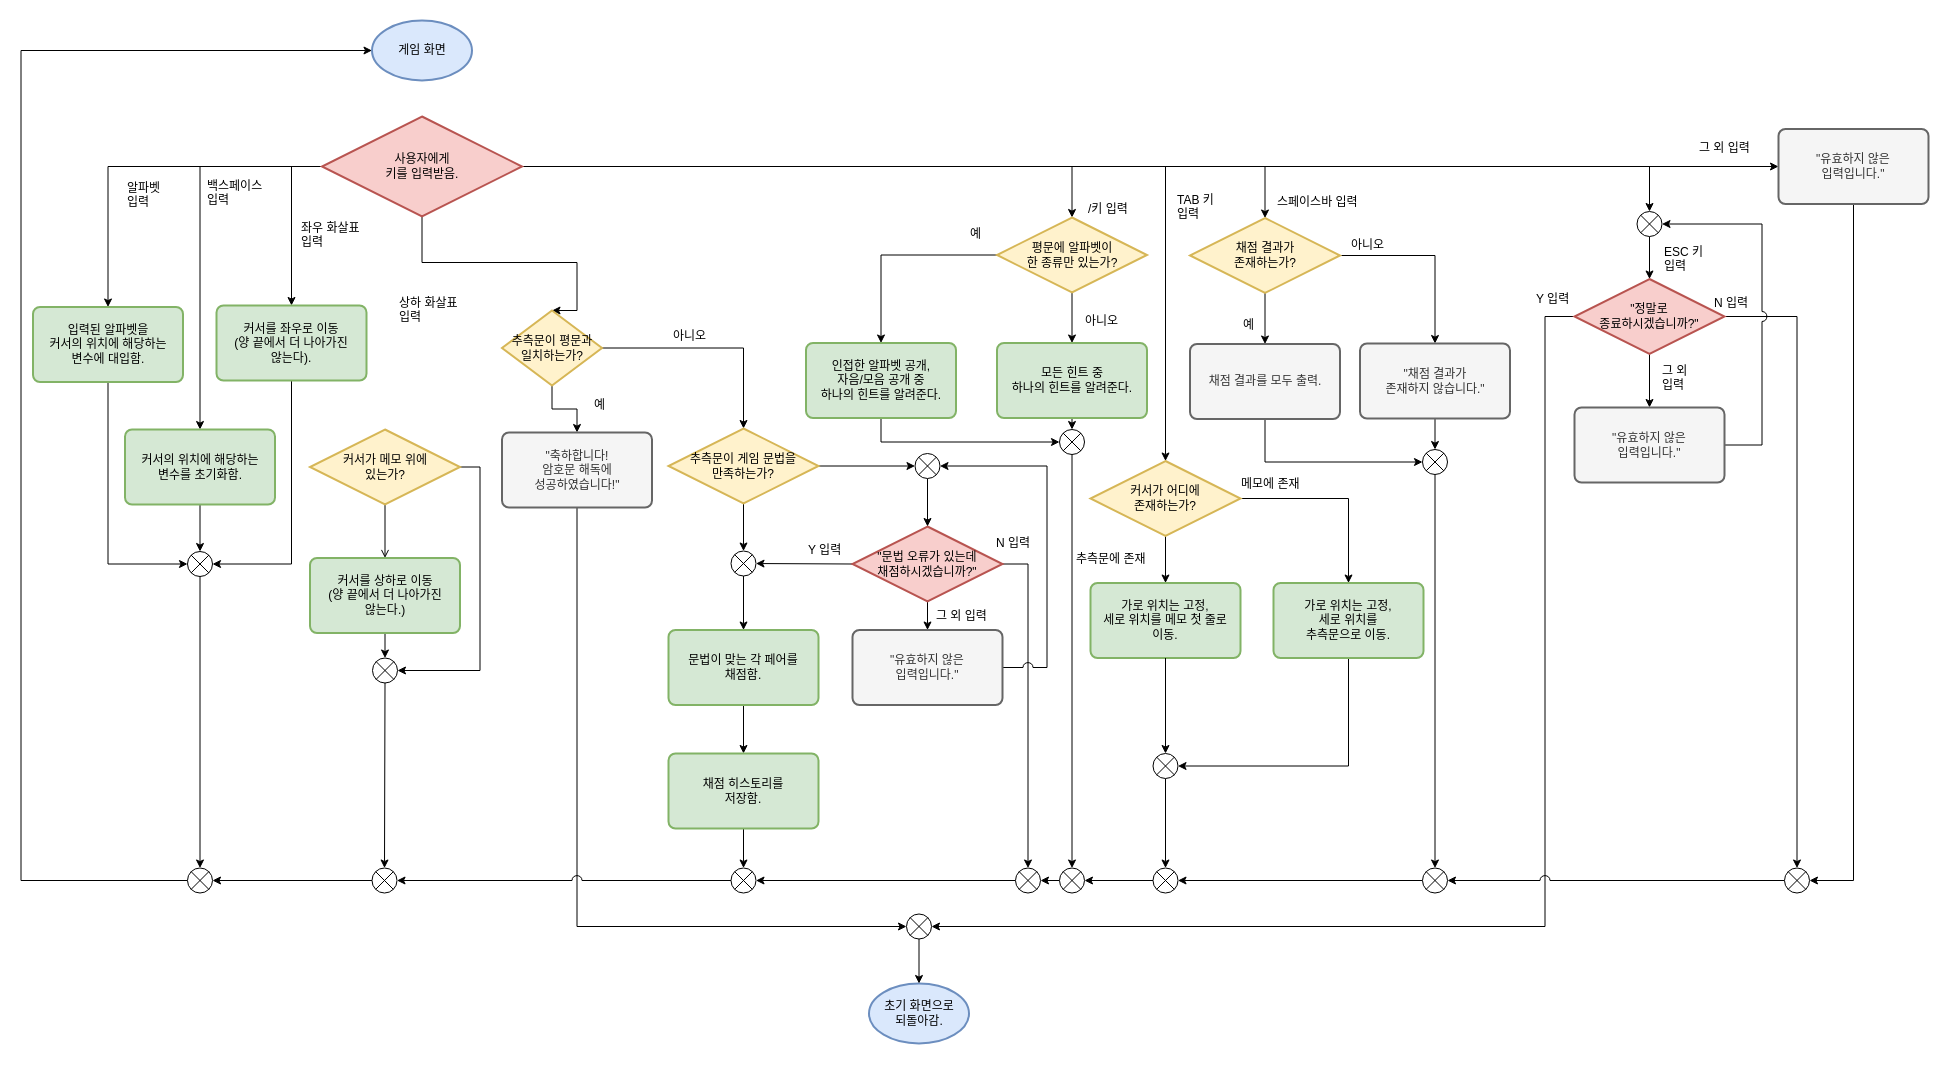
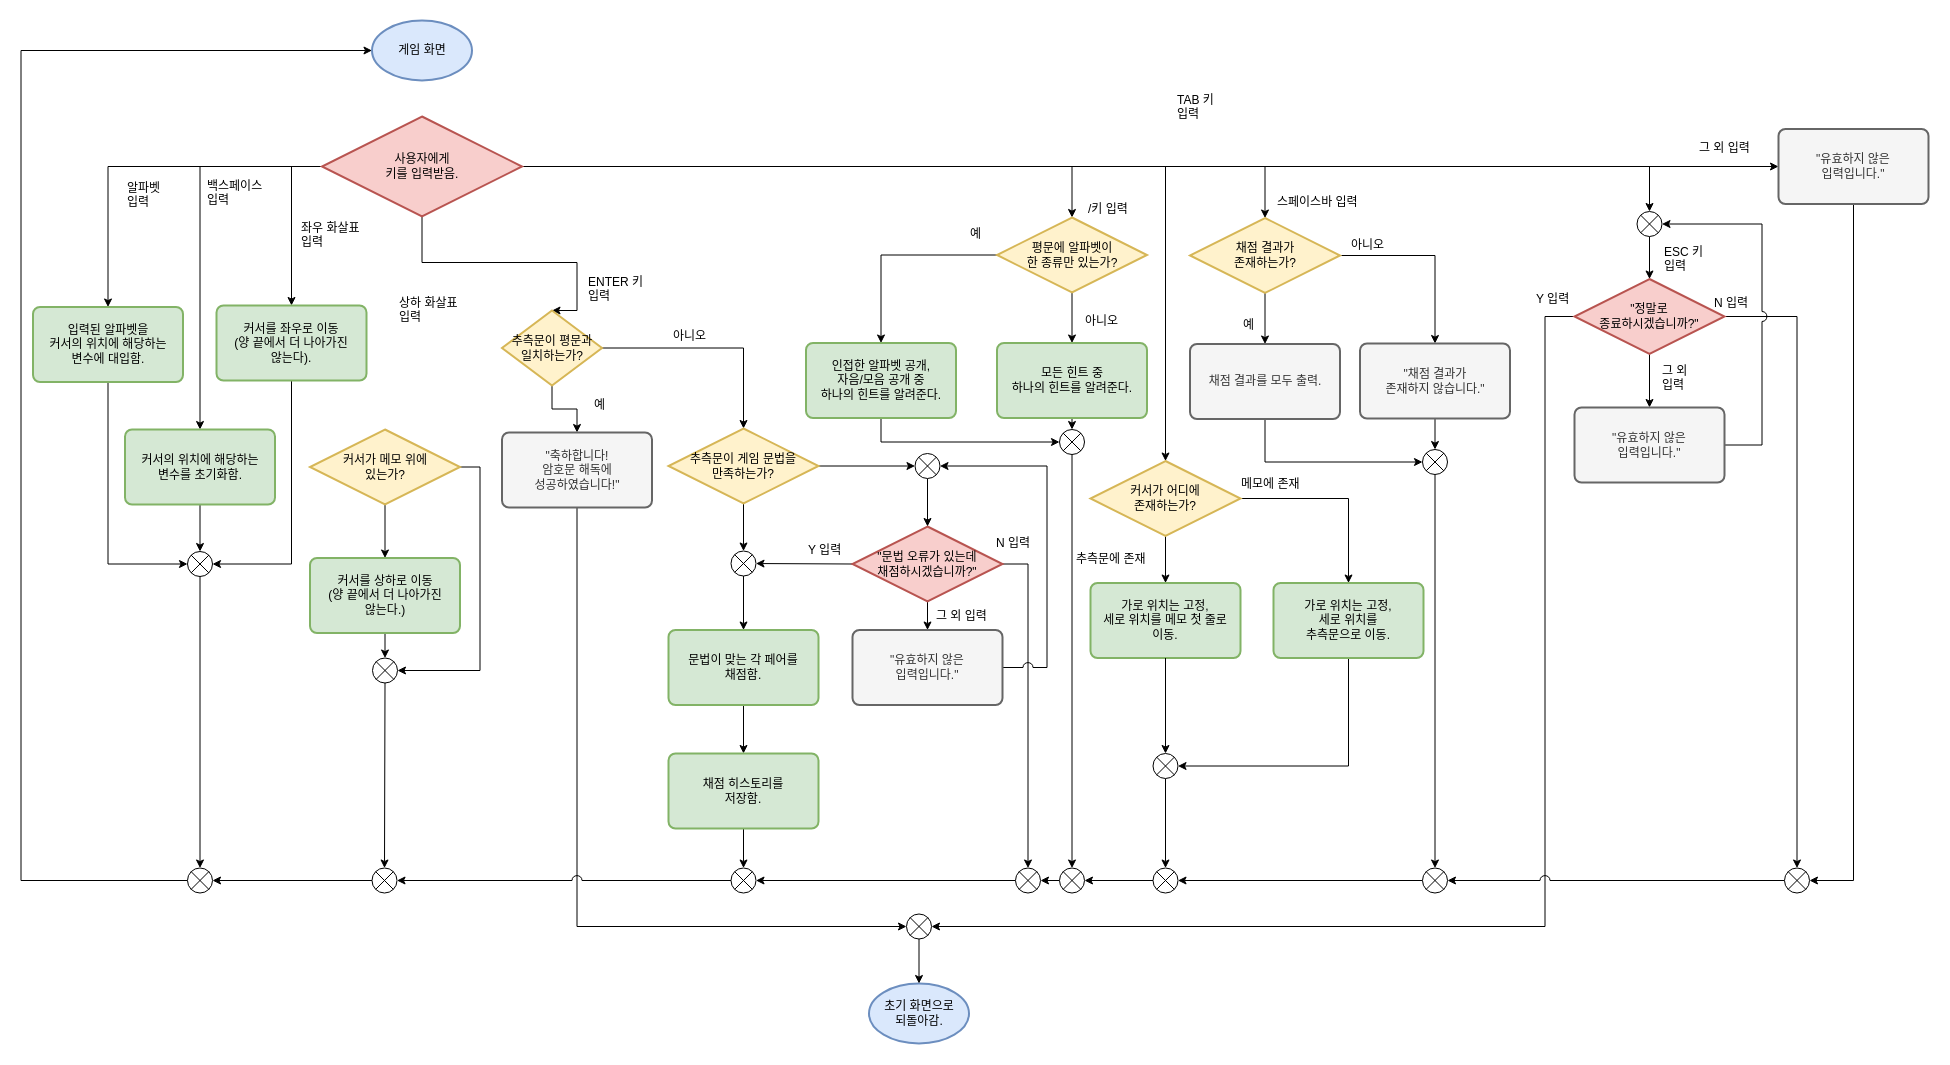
node "TAB 키 입력": moved (1200, 204) -> (1200, 104)
node "ENTER 키 입력": added
edge "커서가 메모 위에 있는가?" -> "커서를 상하로 이동 (양 끝에서 더 나아가진 않는다.)": arrowhead open -> classic
